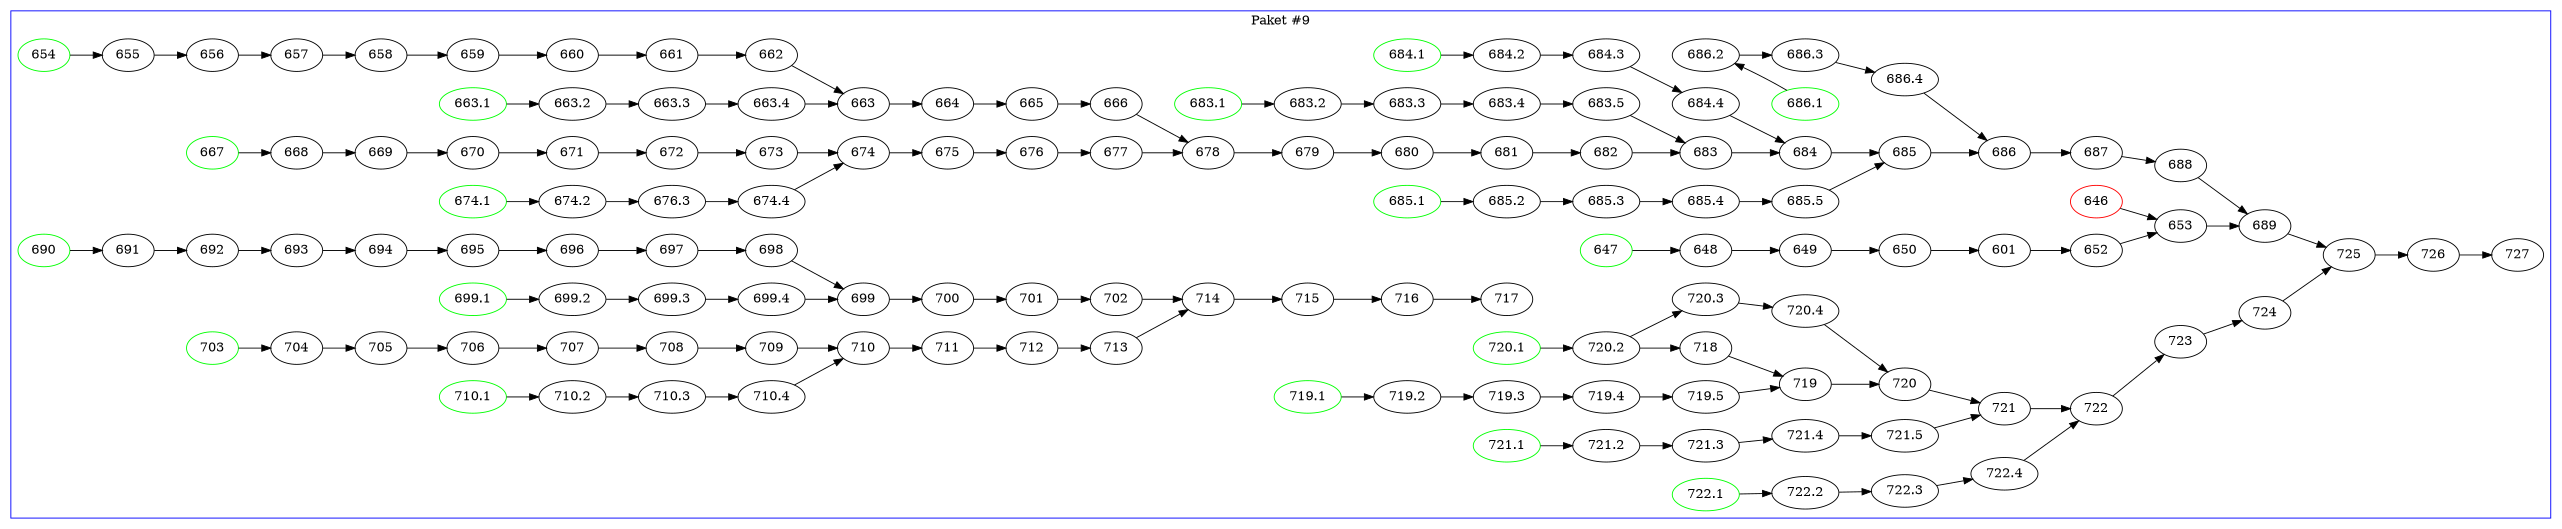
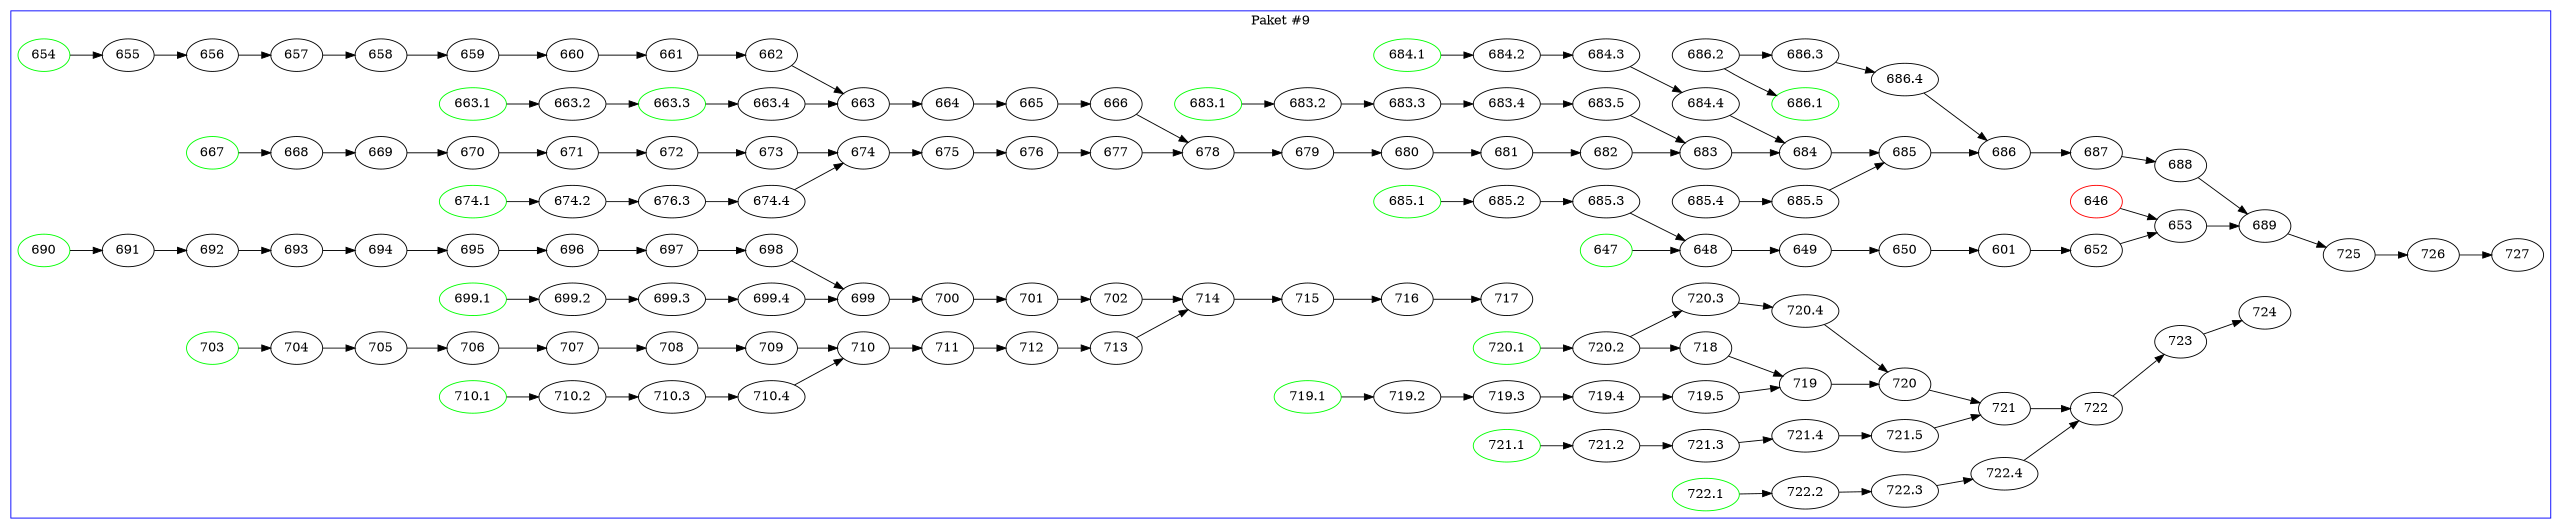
edge "686.1" -> "686.2": reversed
node "663.3": color black -> green
edge "685.3" -> "685.4": now "685.3" -> "648"
edge "724" -> "725": removed
